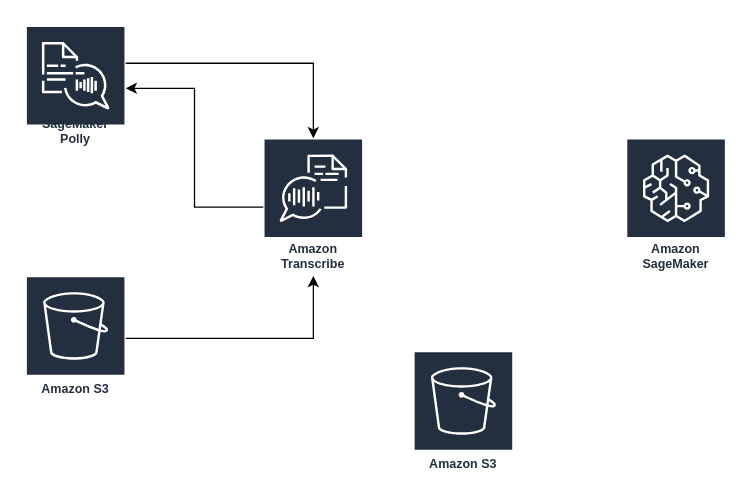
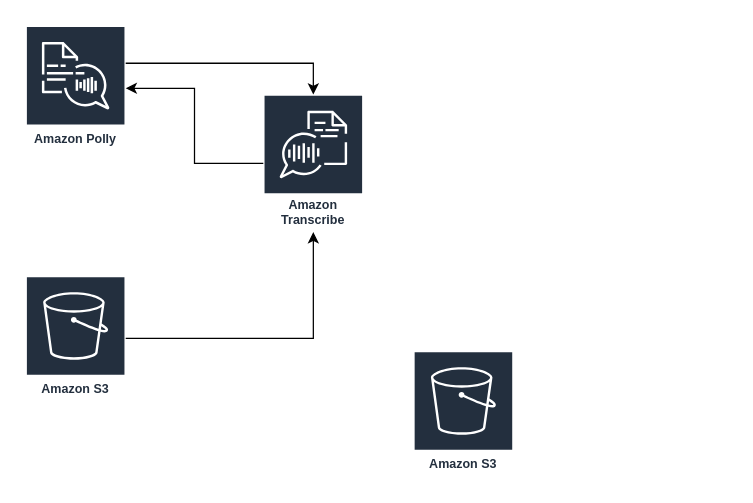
node "SageMaker Polly": label "SageMaker Polly" -> "Amazon Polly"
node "Amazon Transcribe": moved (313, 207) -> (313, 163)
node "Amazon SageMaker": removed
